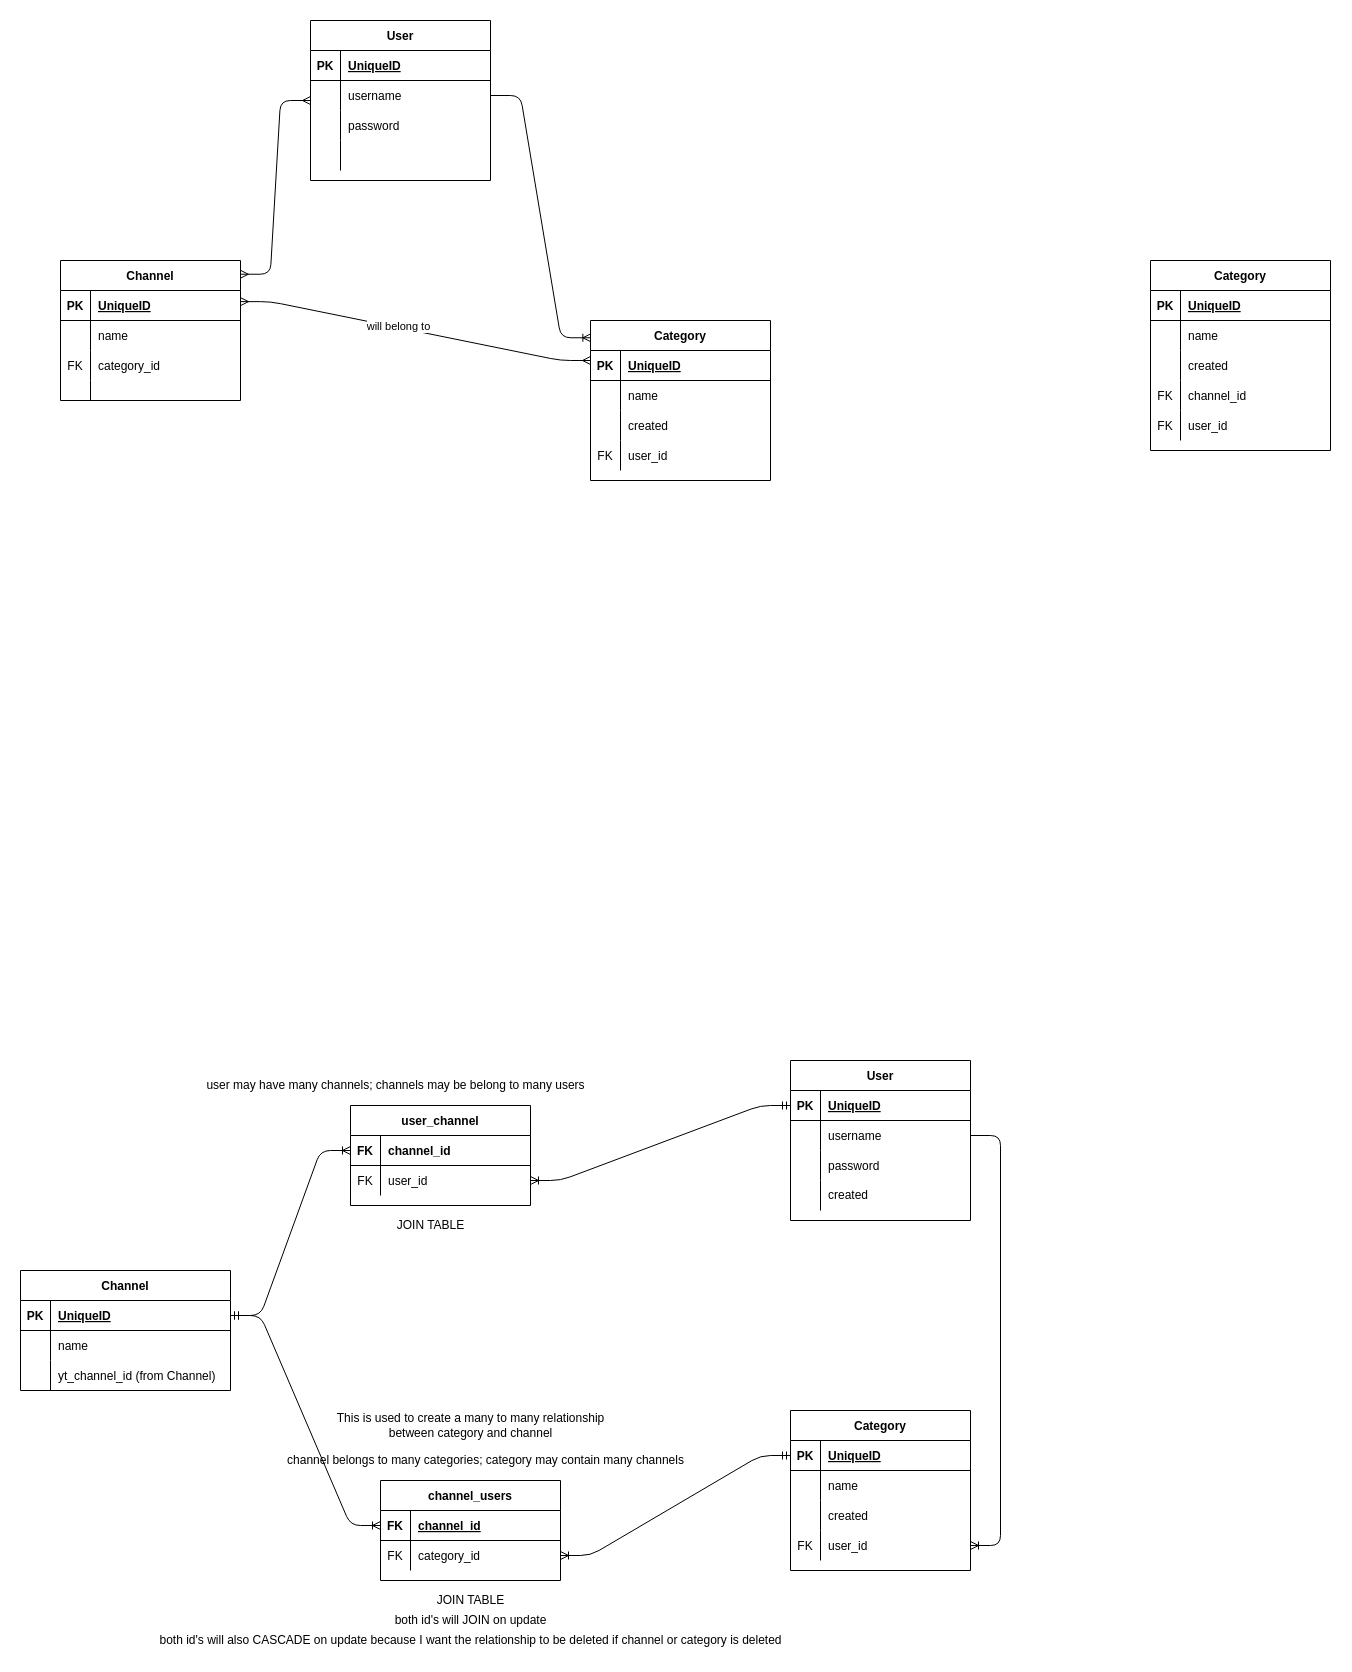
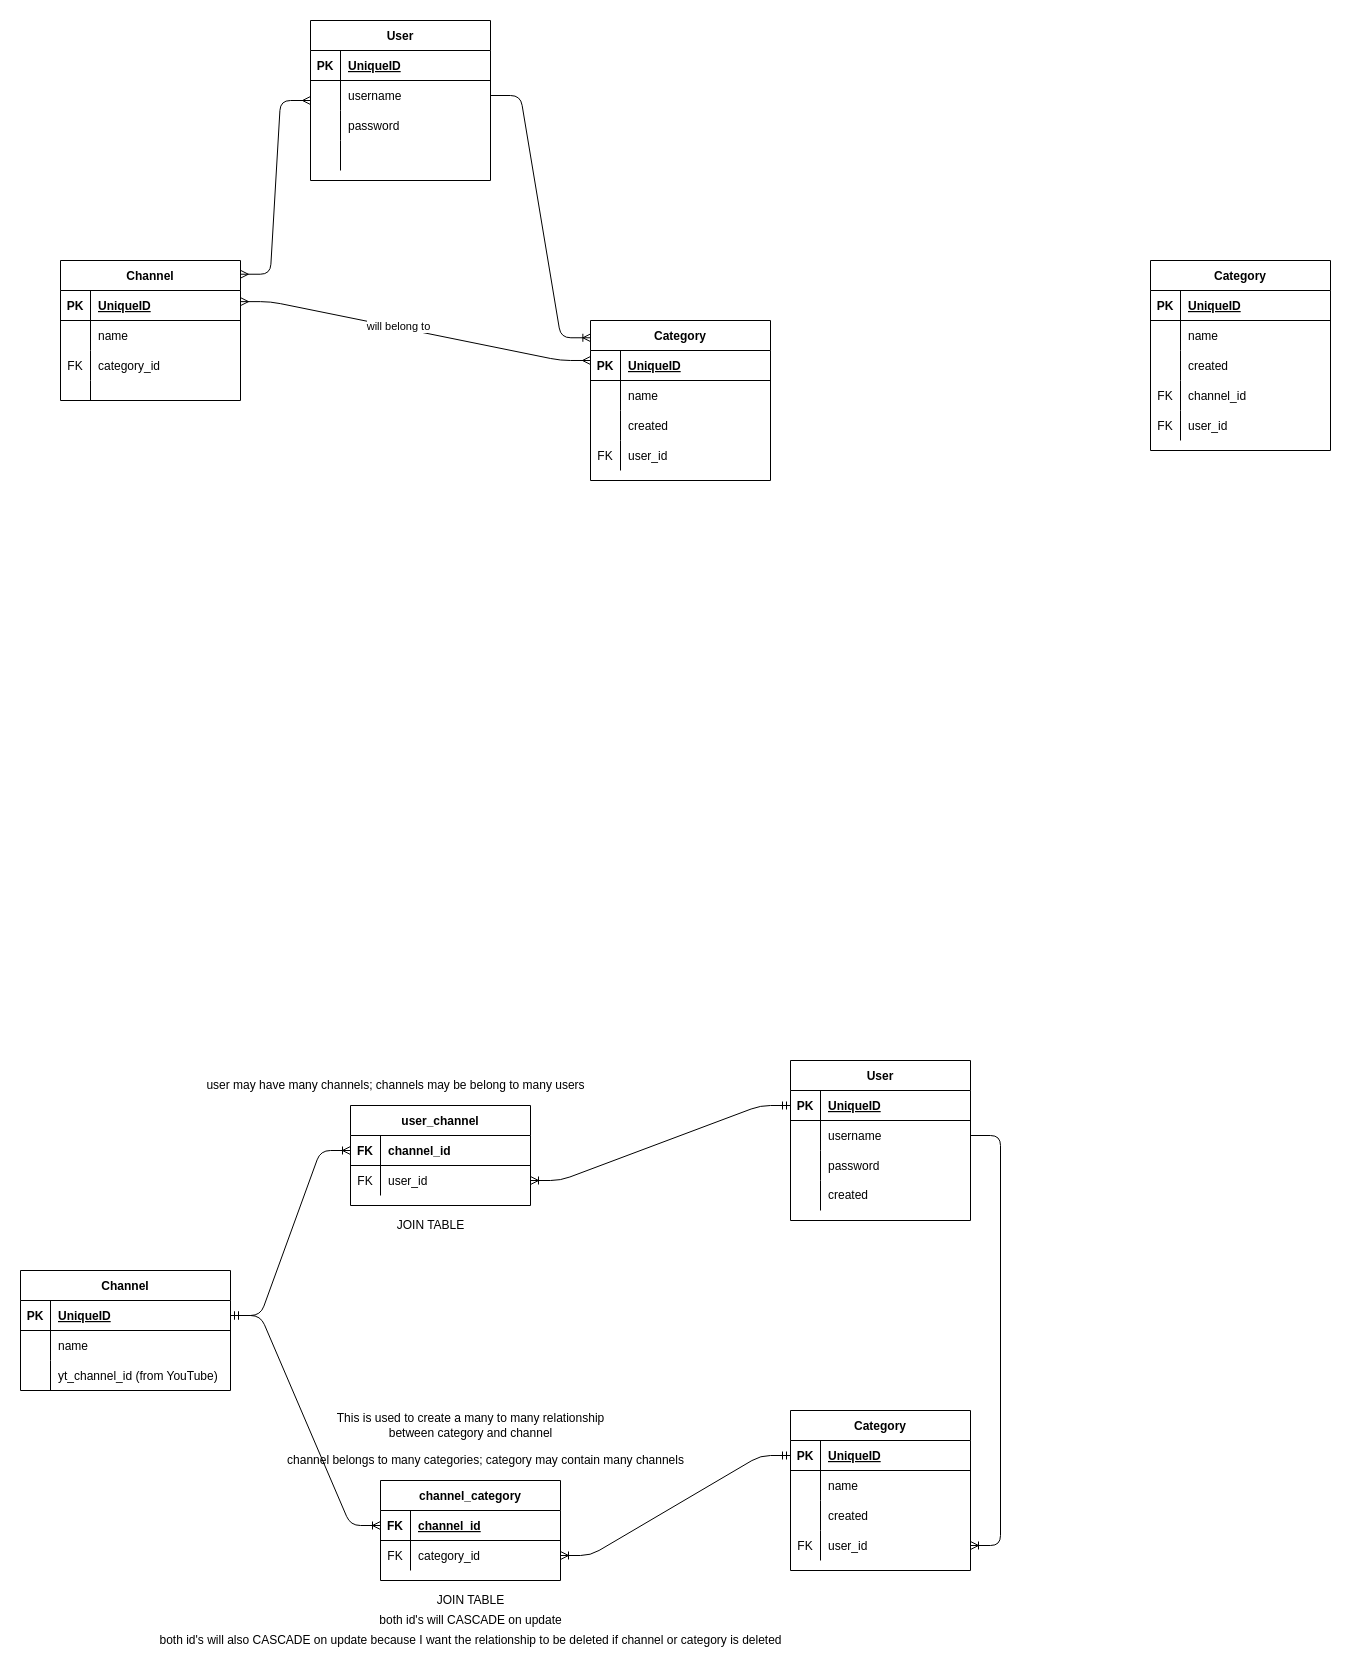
node "yt_channel_id (from Channel)": label "yt_channel_id (from Channel)" -> "yt_channel_id (from YouTube)"
node "channel_users": label "channel_users" -> "channel_category"
node "both id's will JOIN on update": label "both id's will JOIN on update" -> "both id's will CASCADE on update"
